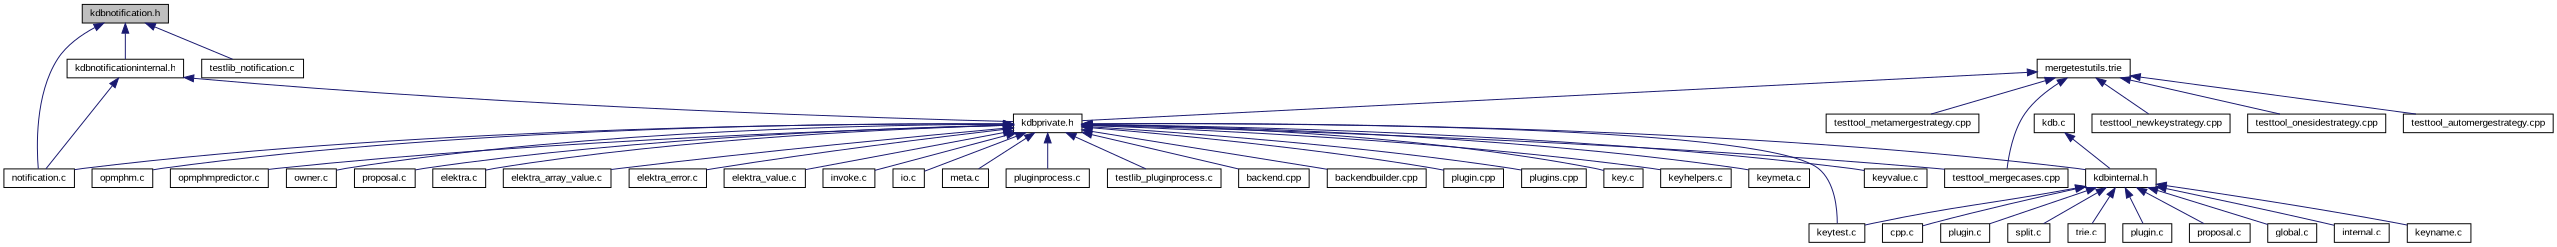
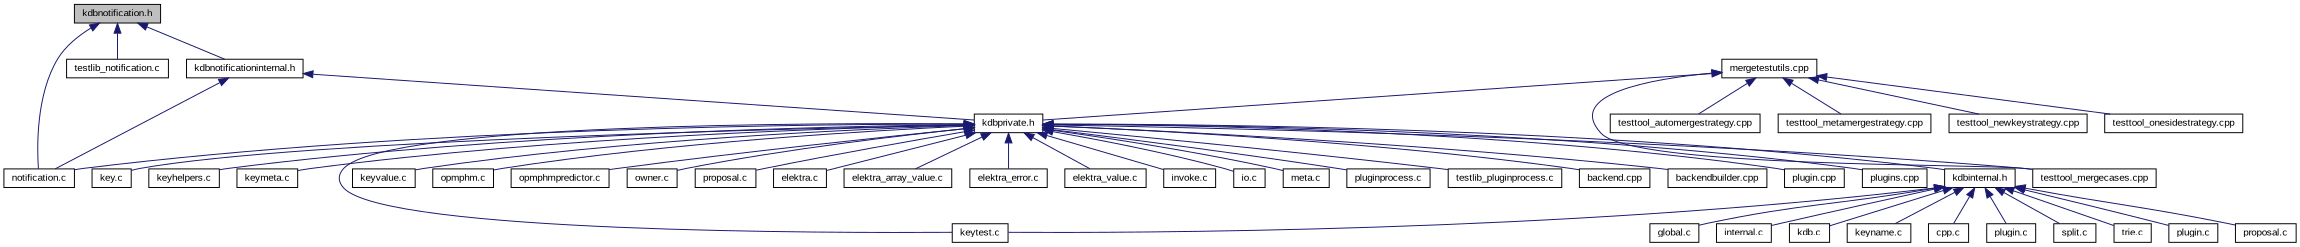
node "mergetestutils.trie": label "mergetestutils.trie" -> "mergetestutils.cpp"
edge "kdbinternal.h" -> "kdb.c": reversed
